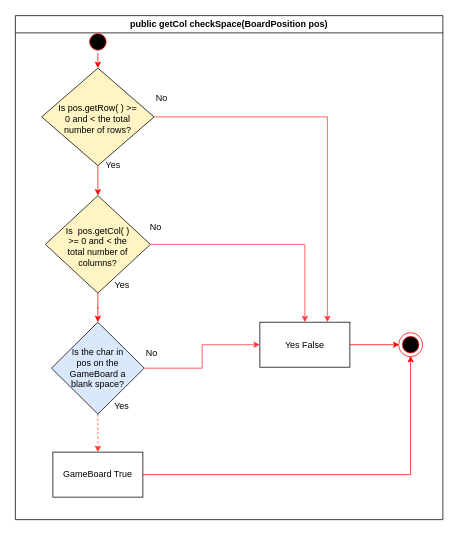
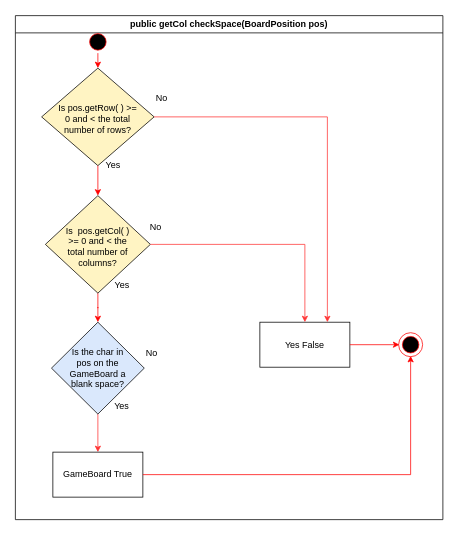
edge "Is the char in pos on the GameBoard a blank space?" -> "Yes False": removed
edge "Is the char in pos on the GameBoard a blank space?" -> "GameBoard True": style dashed -> solid
